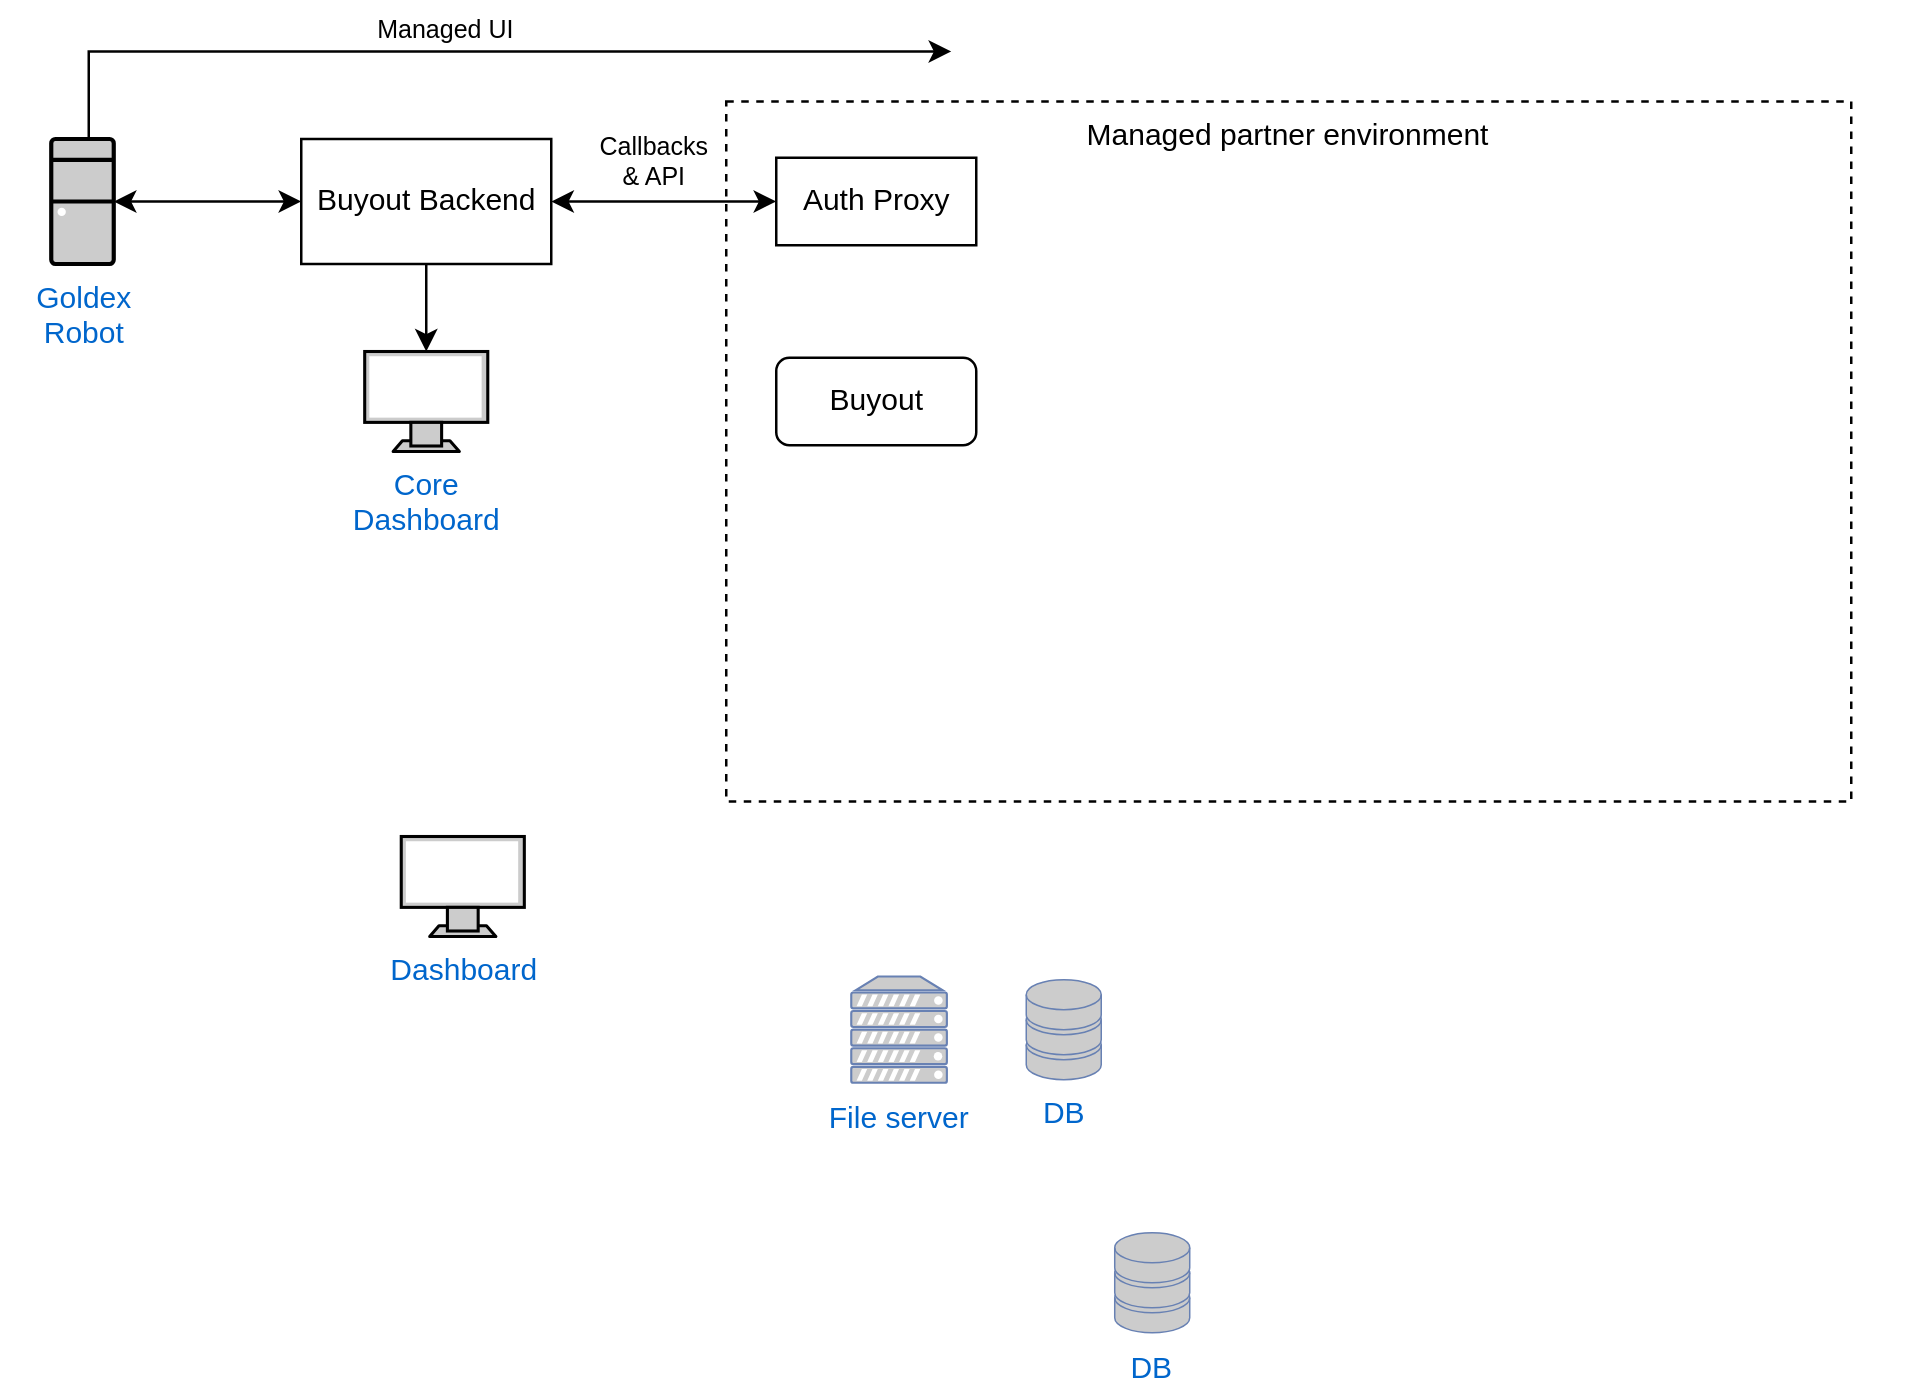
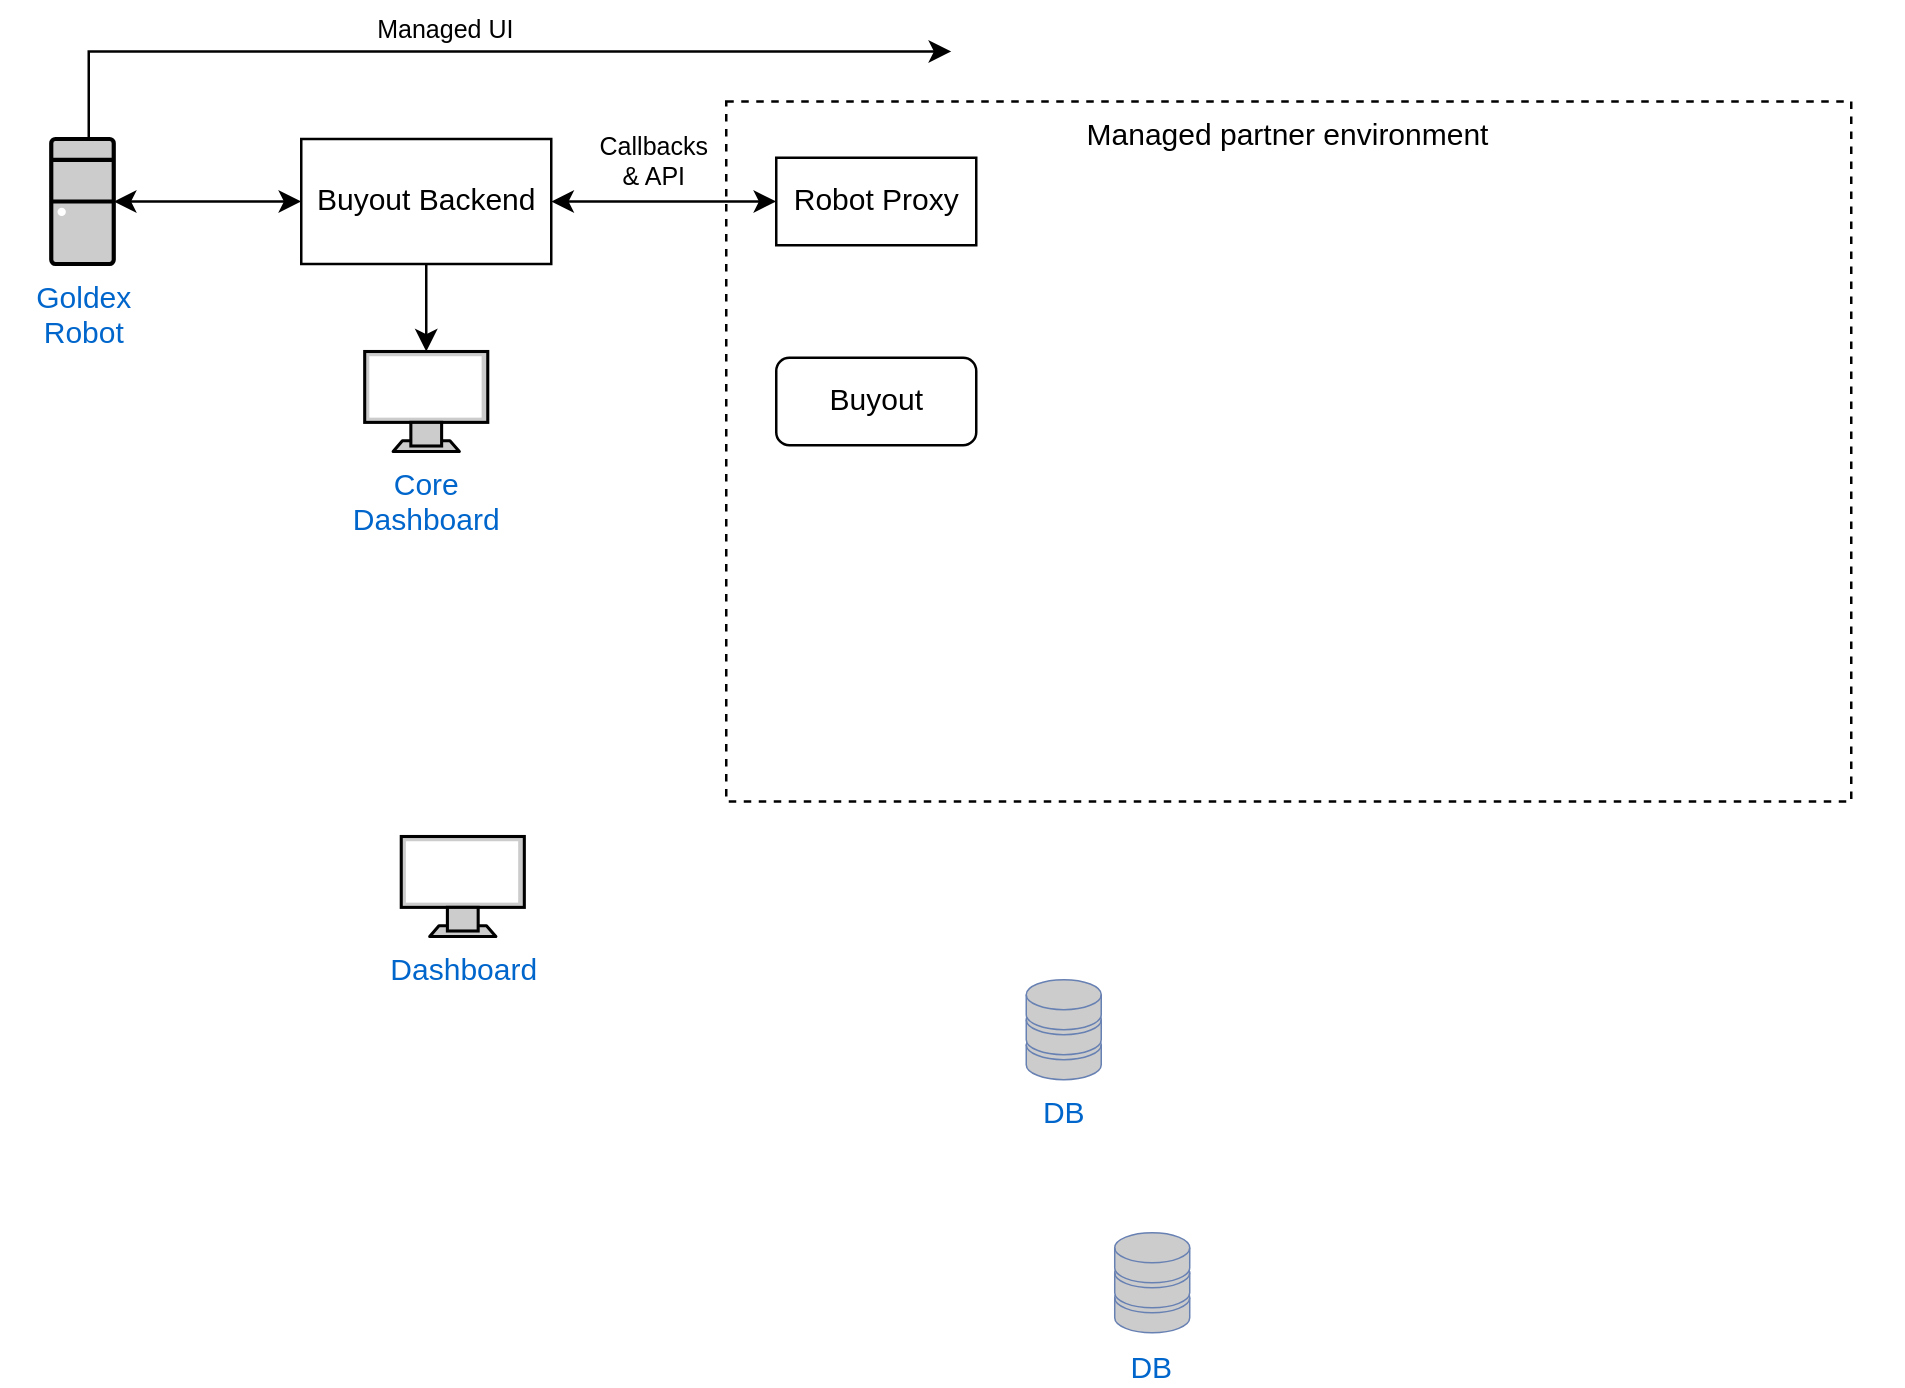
node "Auth Proxy": label "Auth Proxy" -> "Robot Proxy"
node "File server": removed
